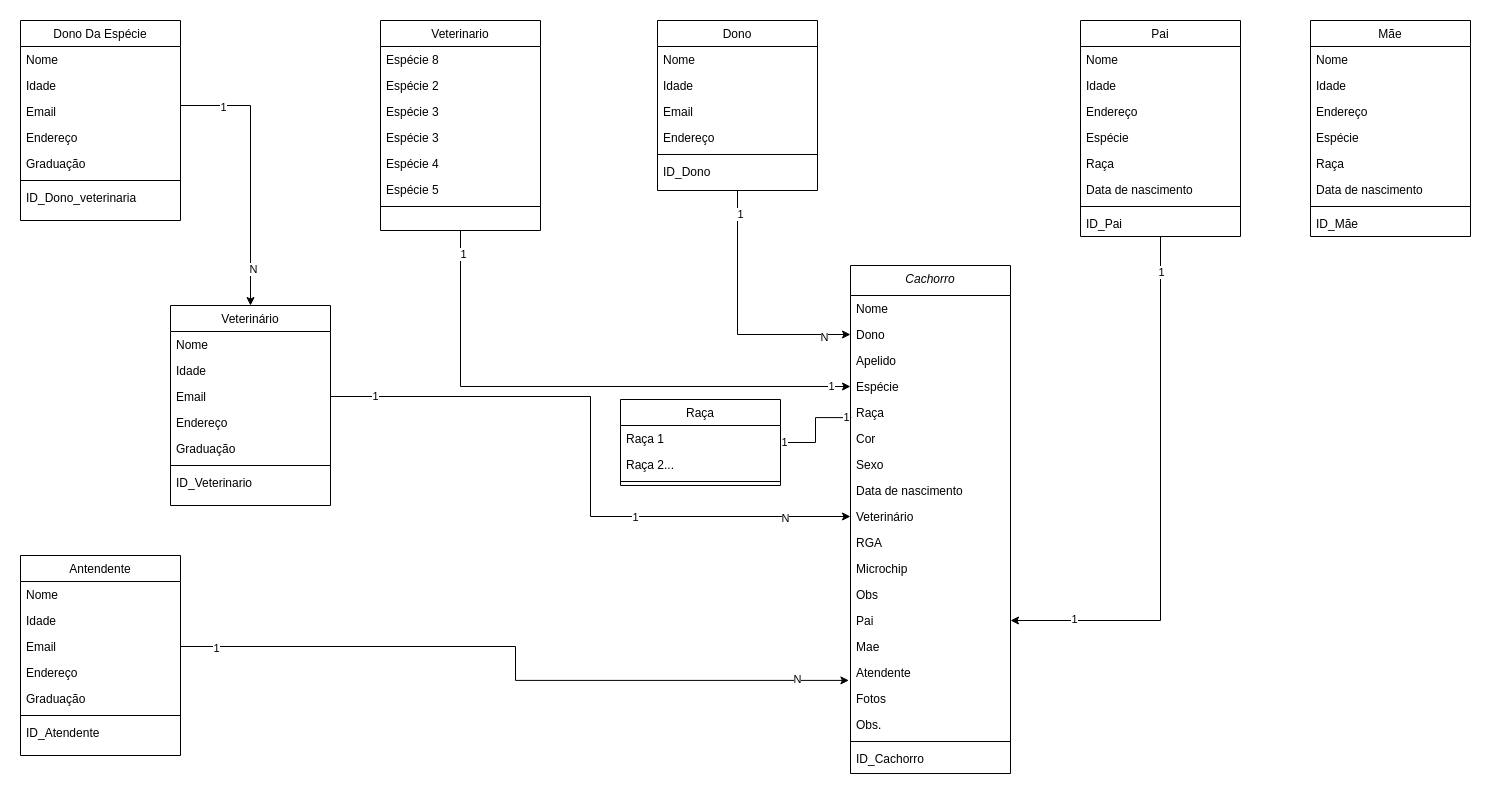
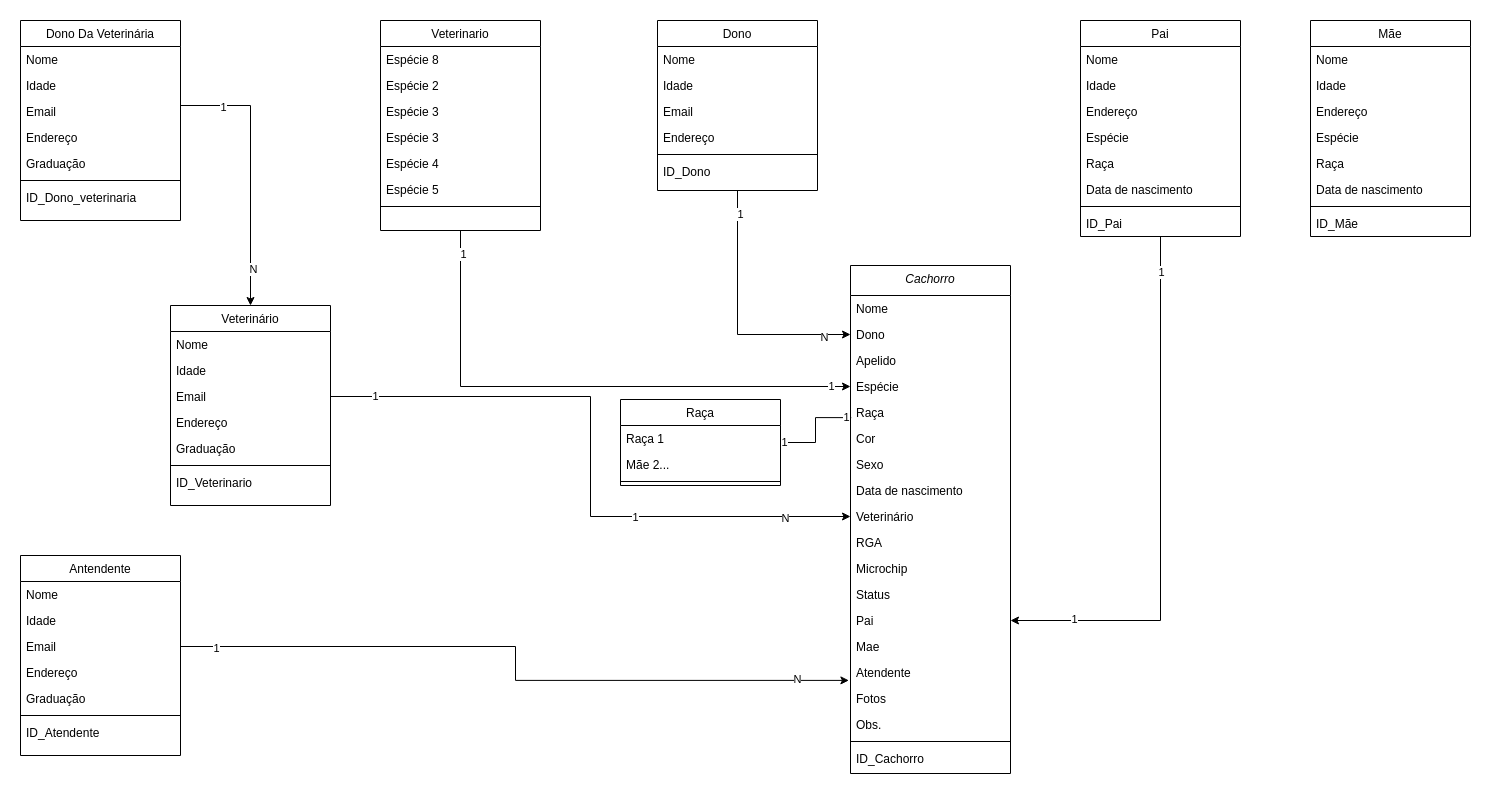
node "Dono Da Espécie": label "Dono Da Espécie" -> "Dono Da Veterinária"
node "Raça 2...": label "Raça 2..." -> "Mãe 2..."
node "Obs": label "Obs" -> "Status"
